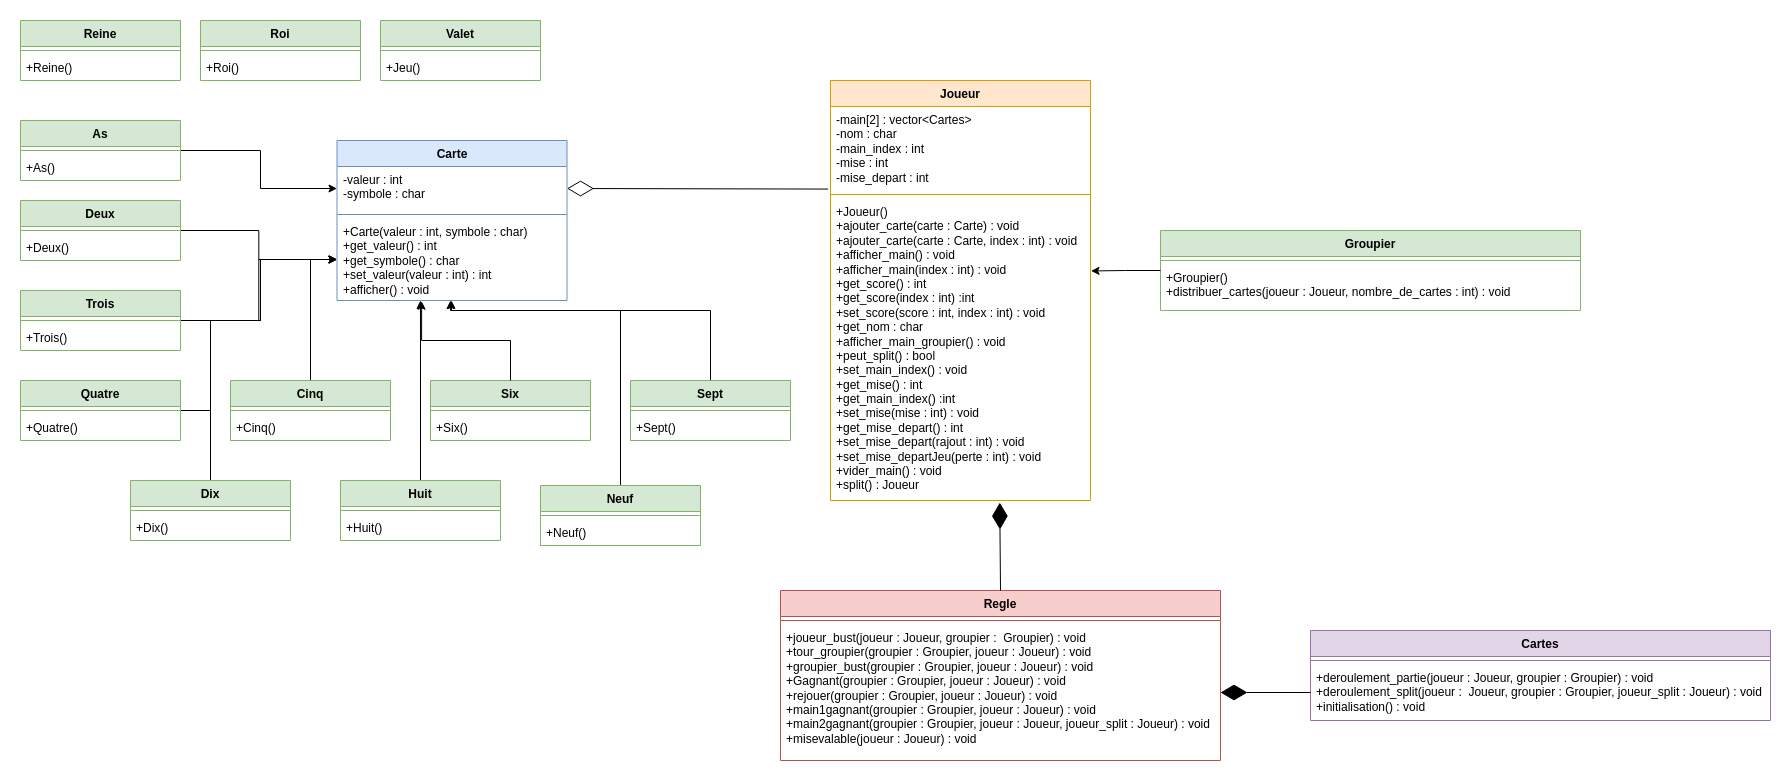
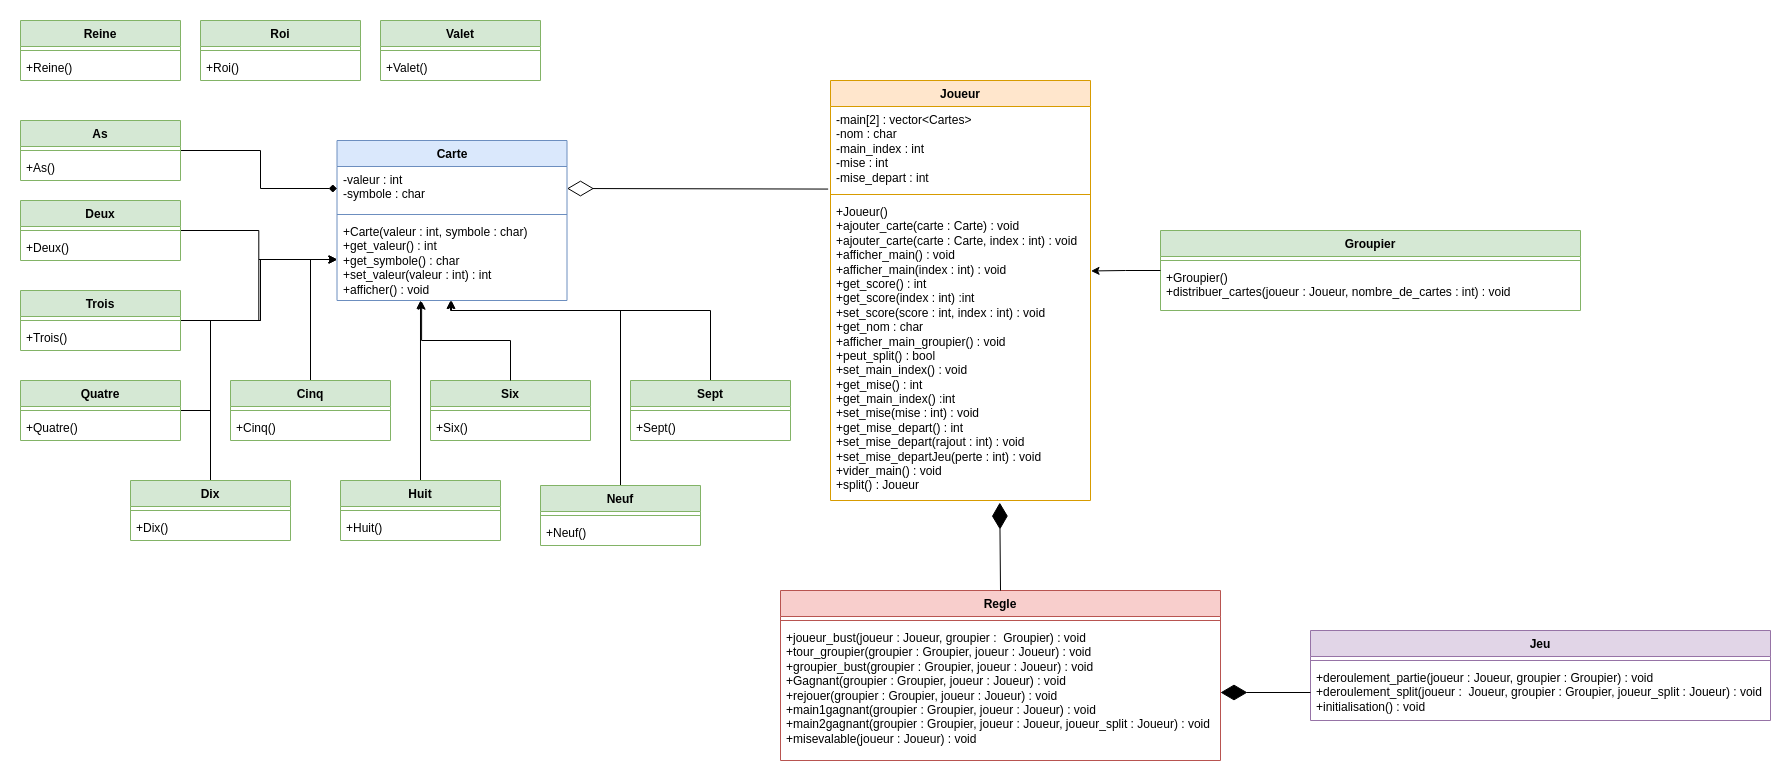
node "+Jeu()": label "+Jeu()" -> "+Valet()"
edge "As" -> "-valeur : int -symbole : char": arrowhead classic -> diamond
node "Cartes": label "Cartes" -> "Jeu"
